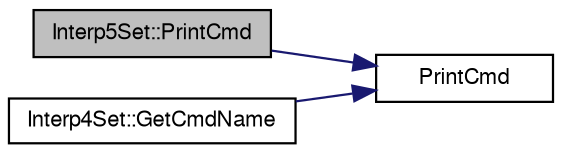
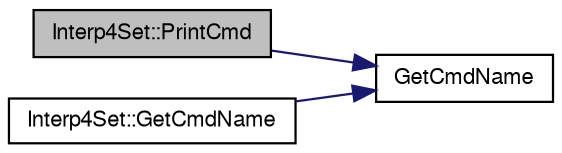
node "Interp5Set::PrintCmd": label "Interp5Set::PrintCmd" -> "Interp4Set::PrintCmd"
node "PrintCmd": label "PrintCmd" -> "GetCmdName"
